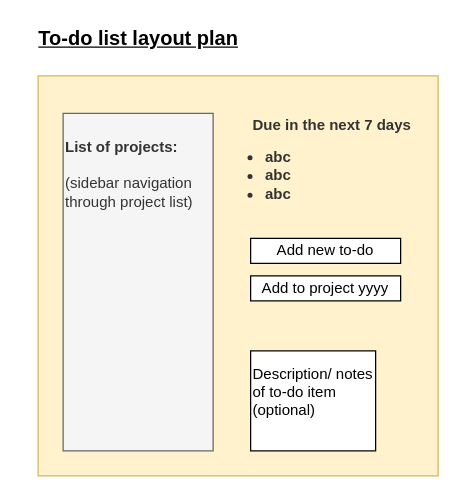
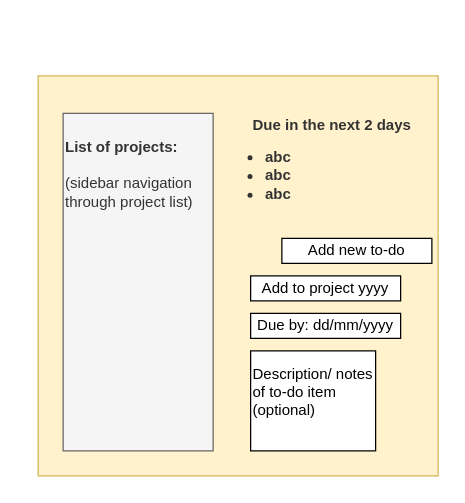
node "To-do list layout plan": removed
node "Due in the next 7 days": label "Due in the next 7 days" -> "Due in the next 2 days"
node "Add new to-do": moved (326, 251) -> (357, 251)
node "Due by: dd/mm/yyyy": added
